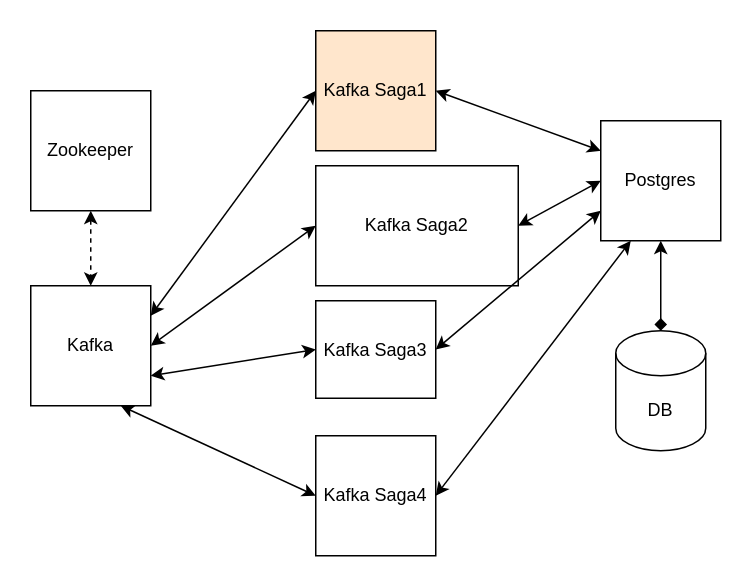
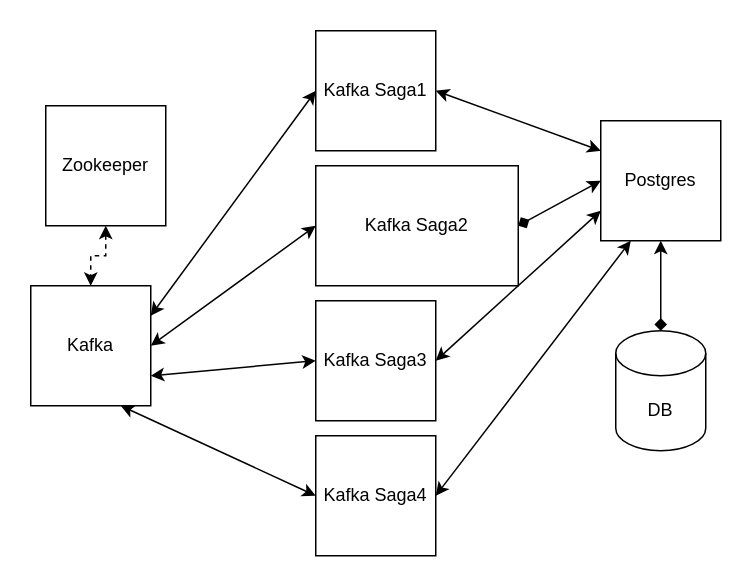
node "Kafka Saga1": fillcolor #ffe6cc -> #ffffff
node "Zookeeper": moved (91, 151) -> (106, 166)
edge "Postgres" -- "Kafka Saga2": arrowhead classic -> diamond
node "Kafka Saga3": size 120x98 -> 120x120
